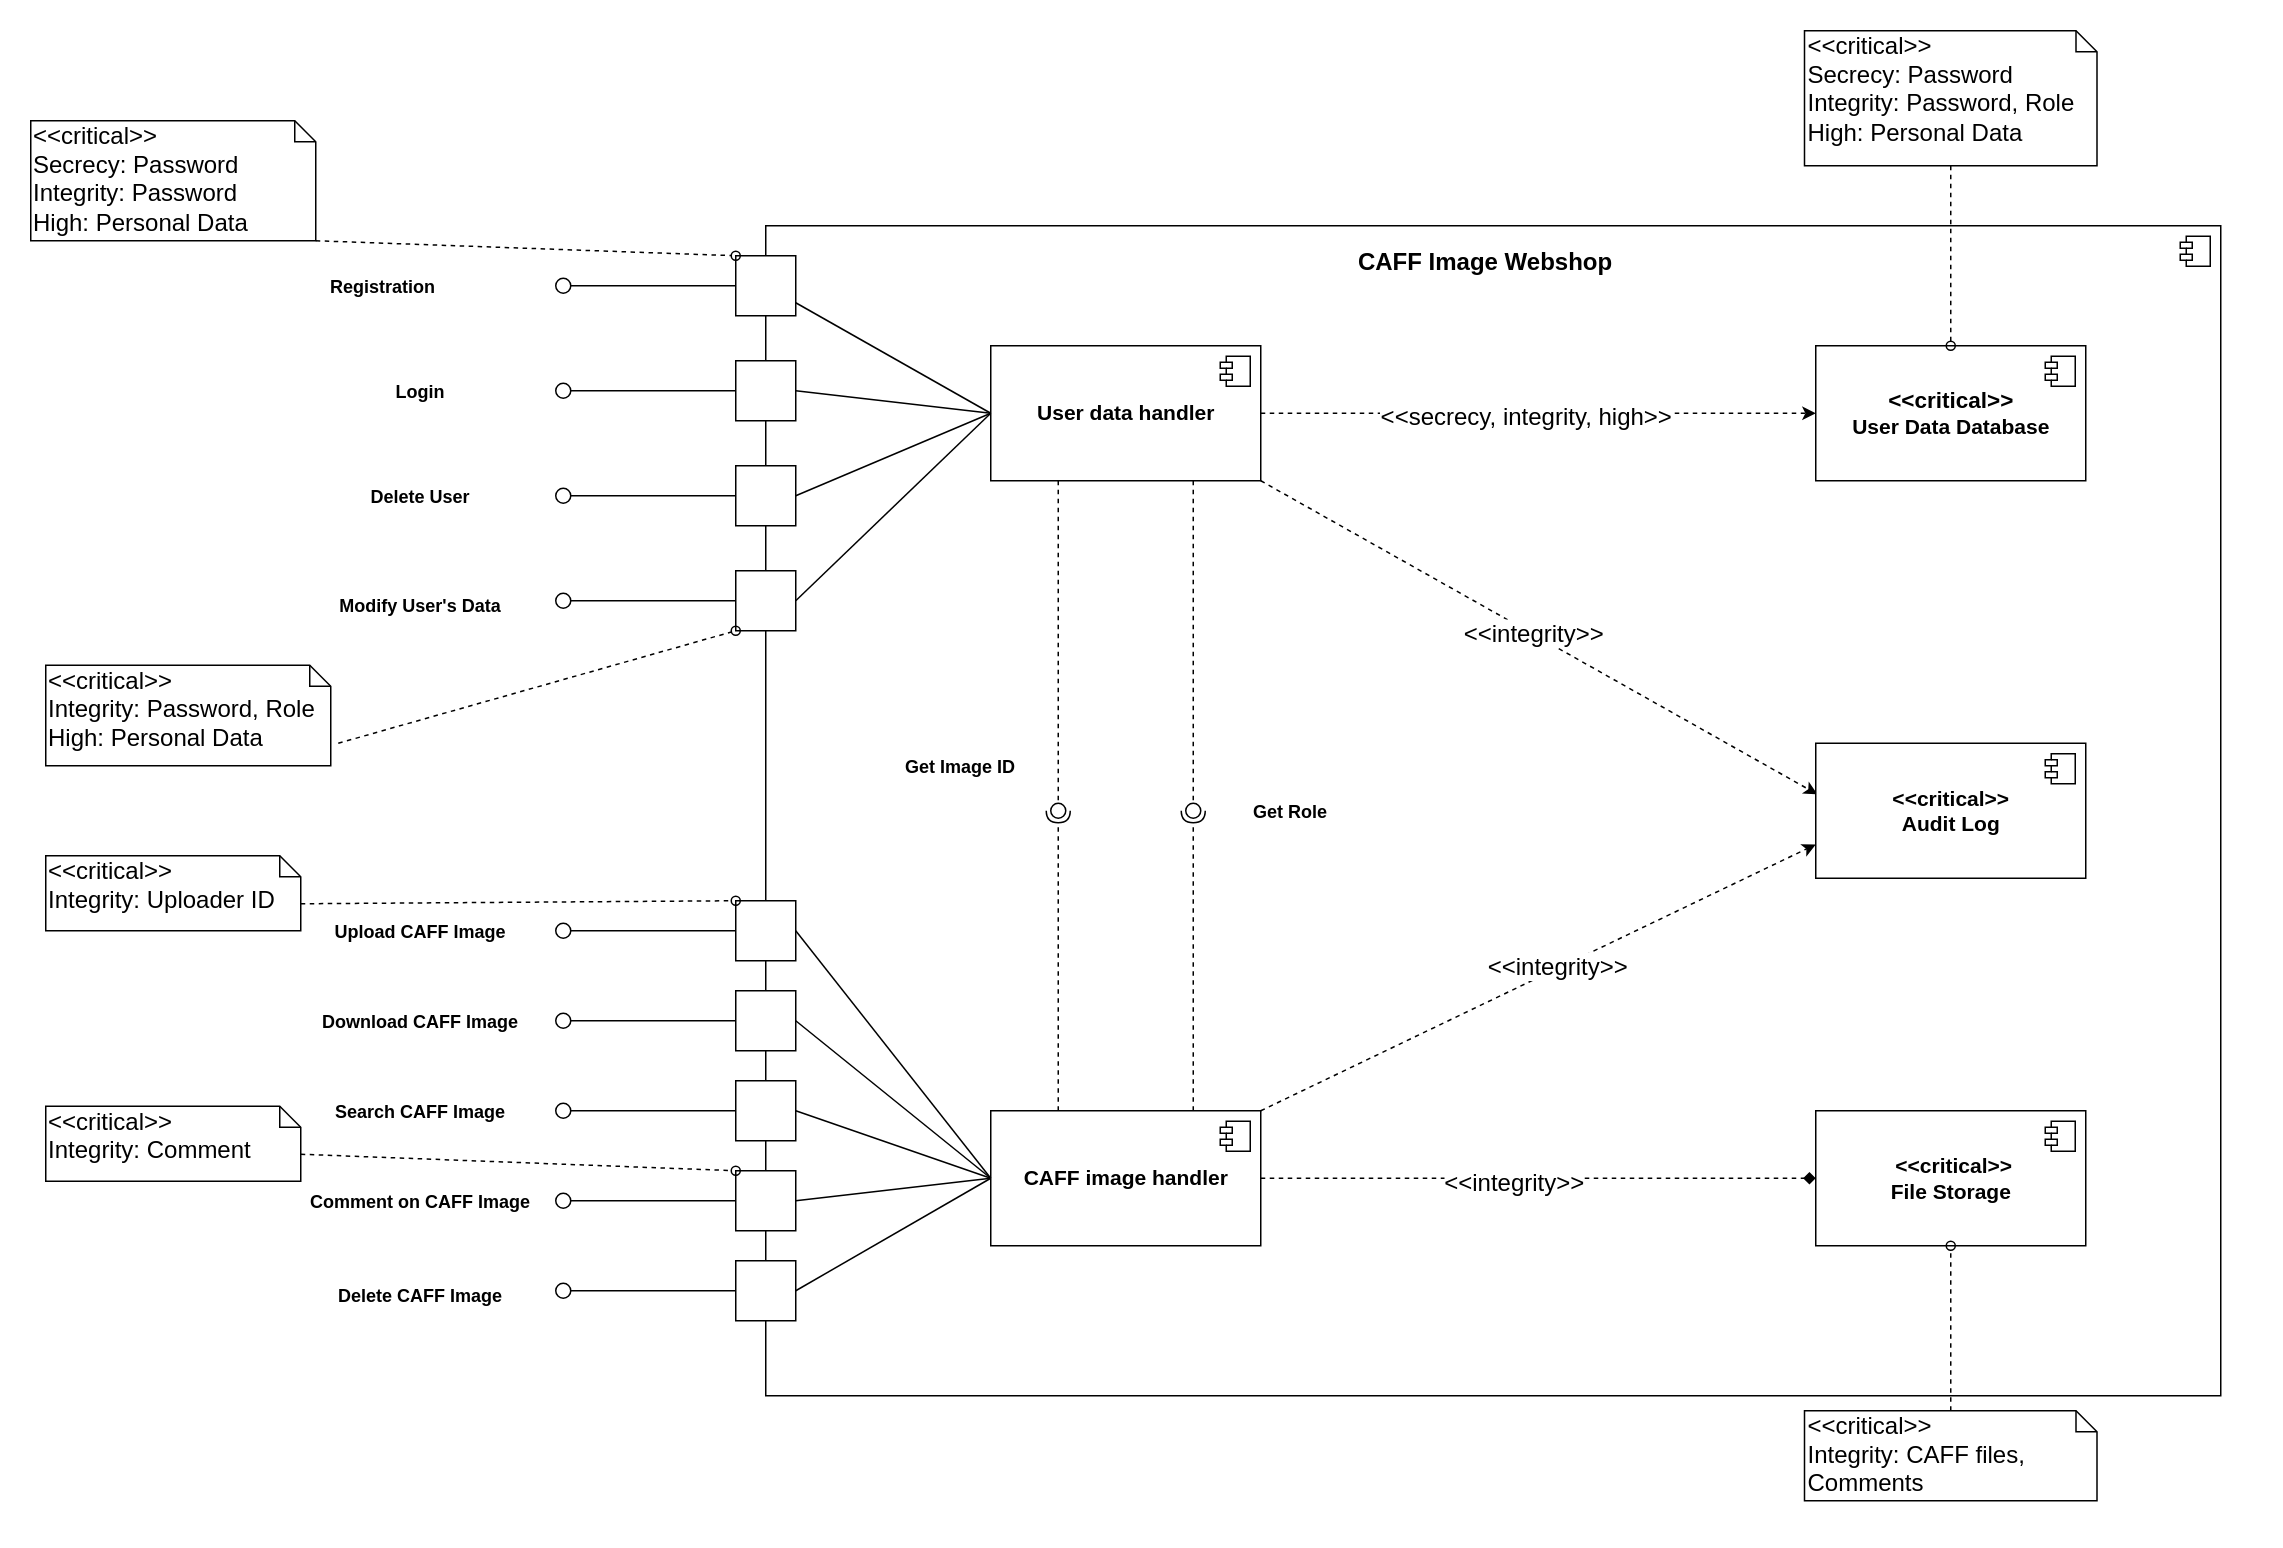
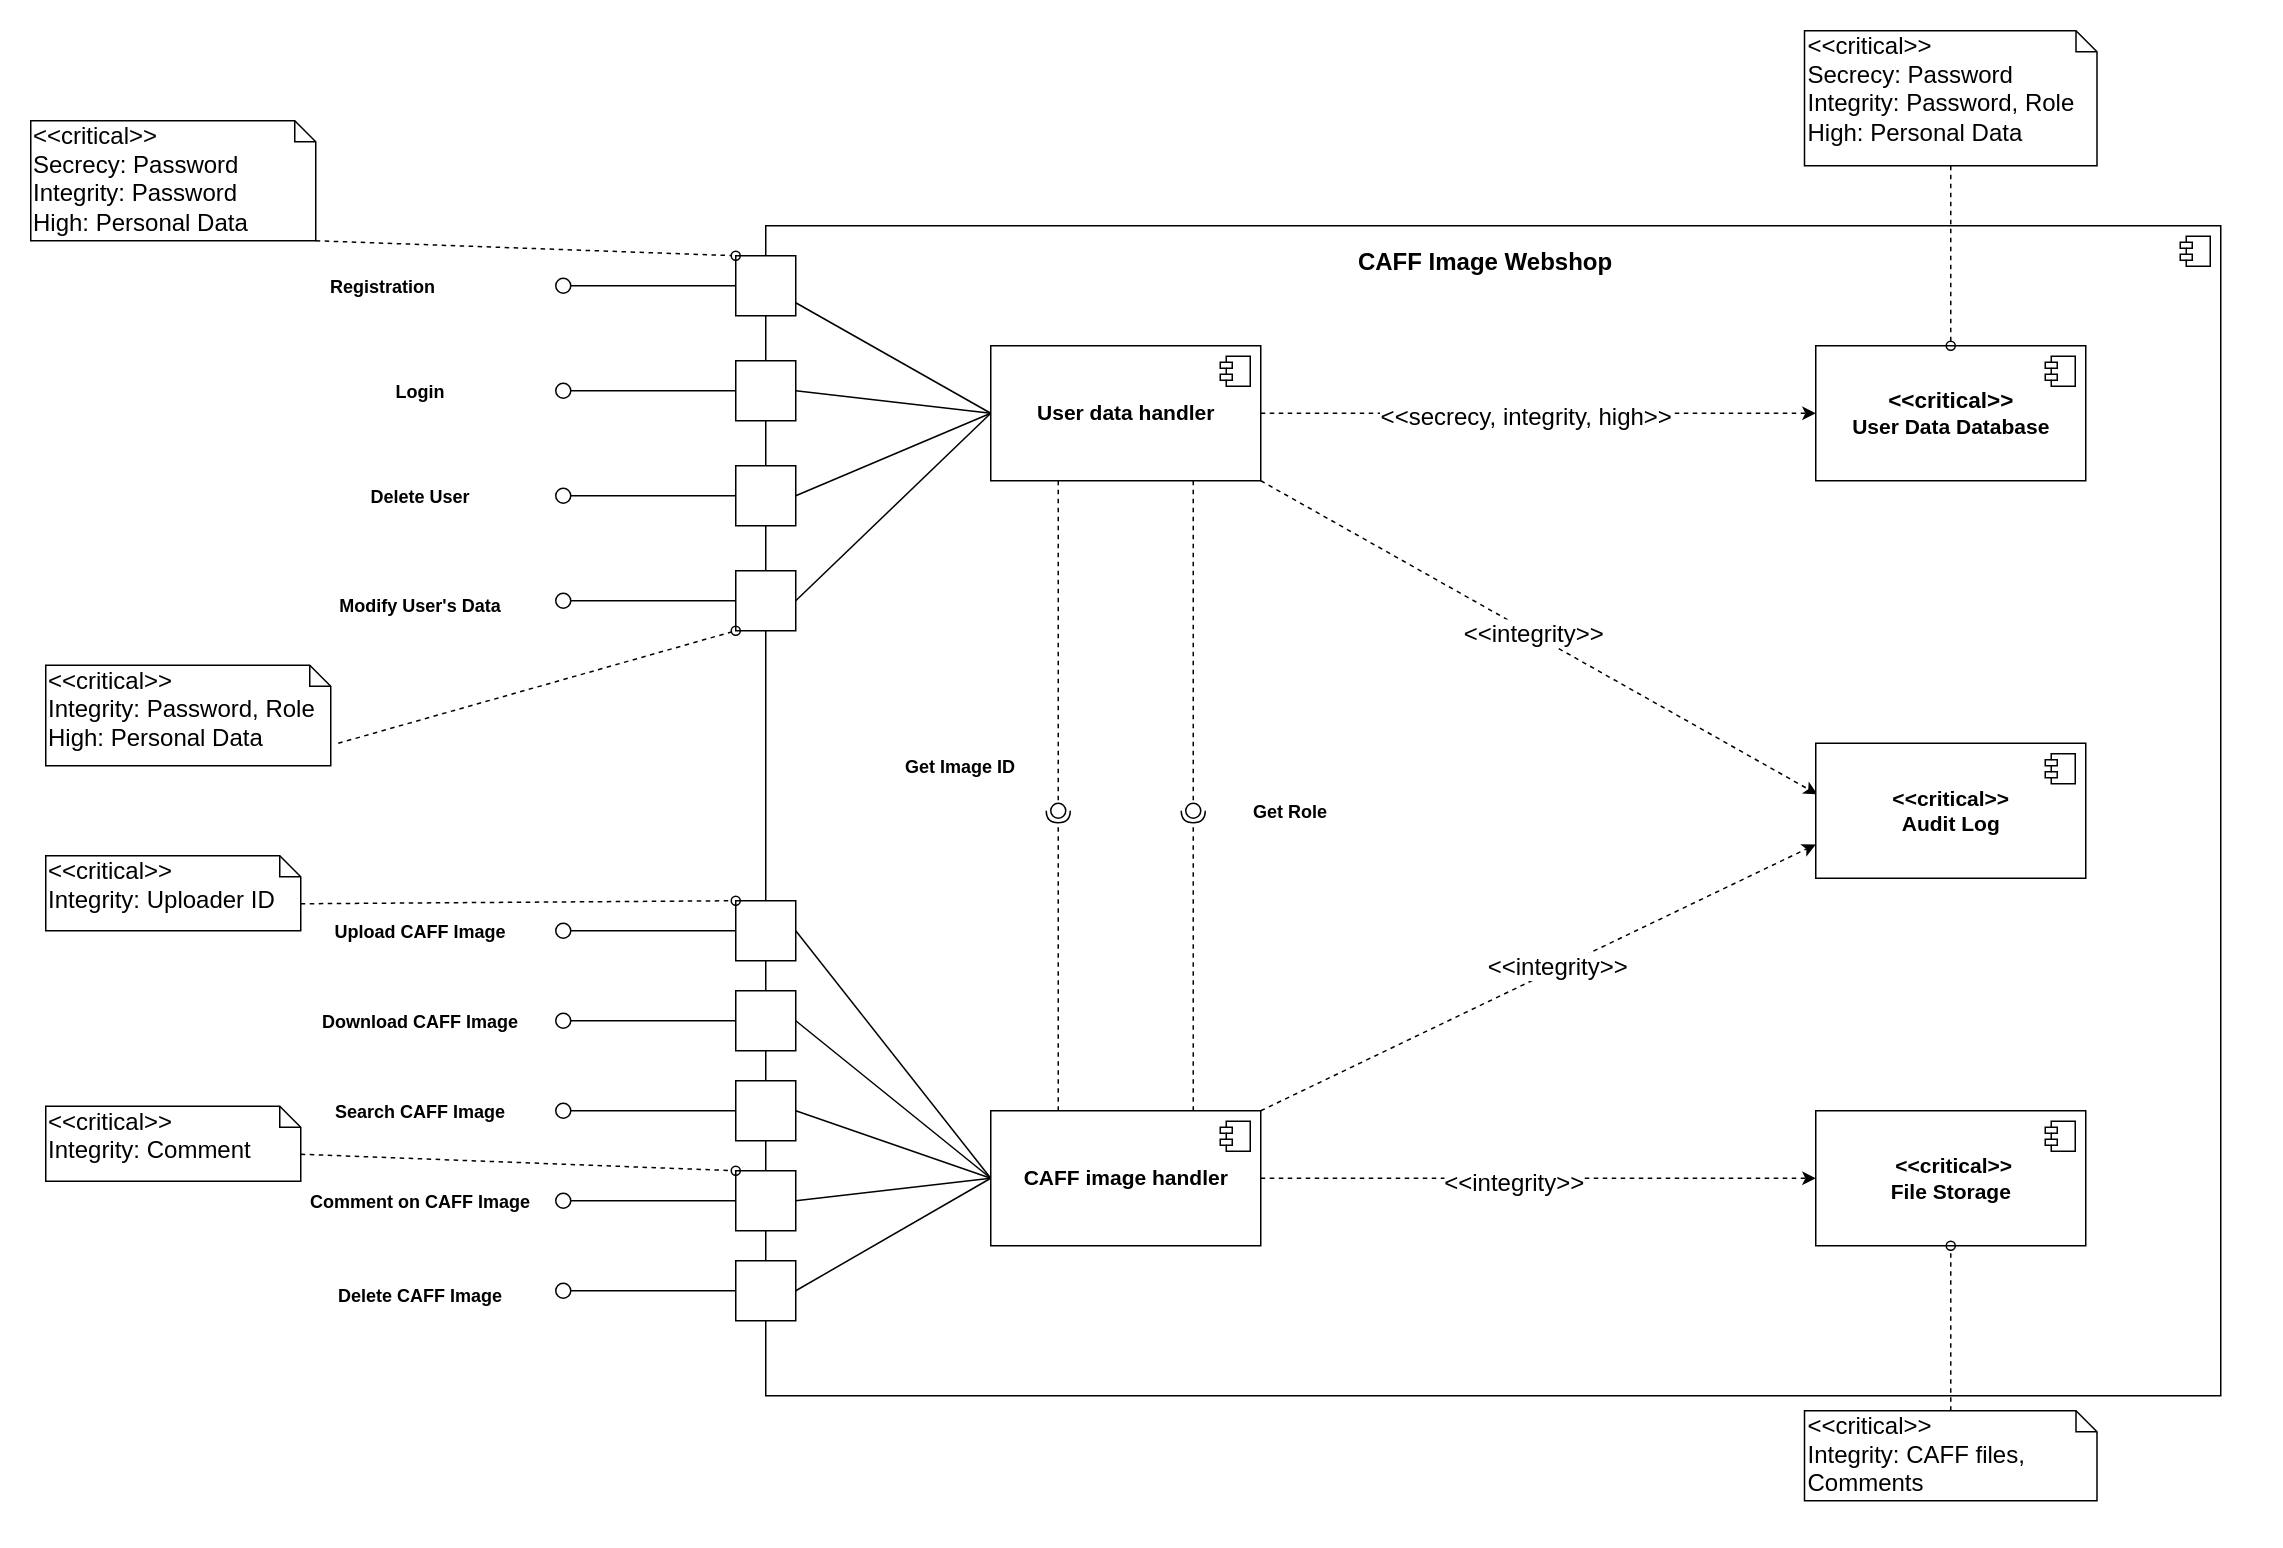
edge "CAFF image handler" -> "<<critical>> File Storage": arrowhead diamond -> classic
